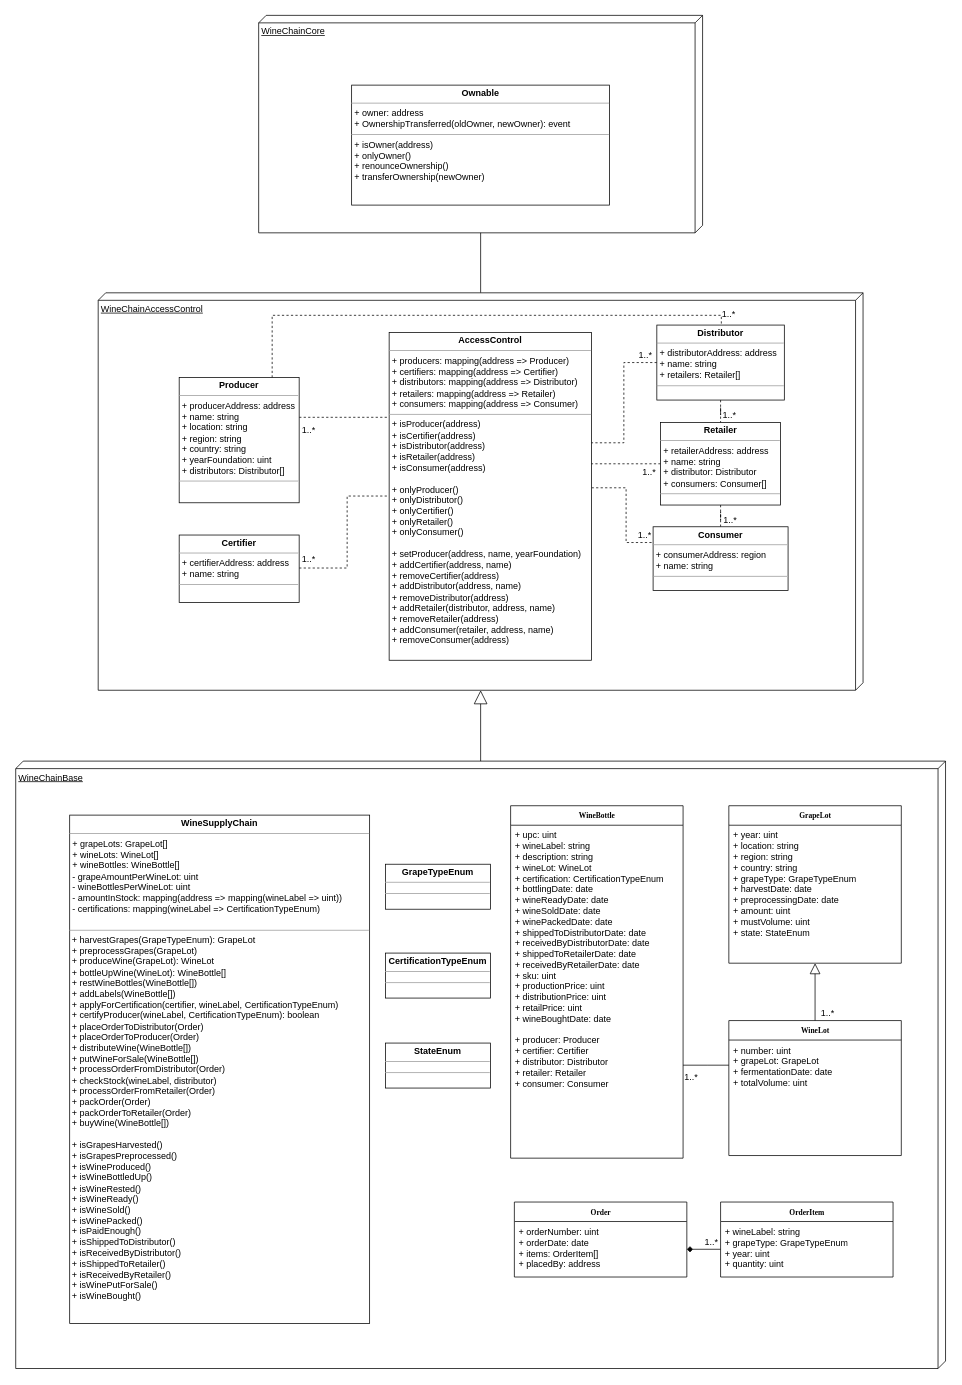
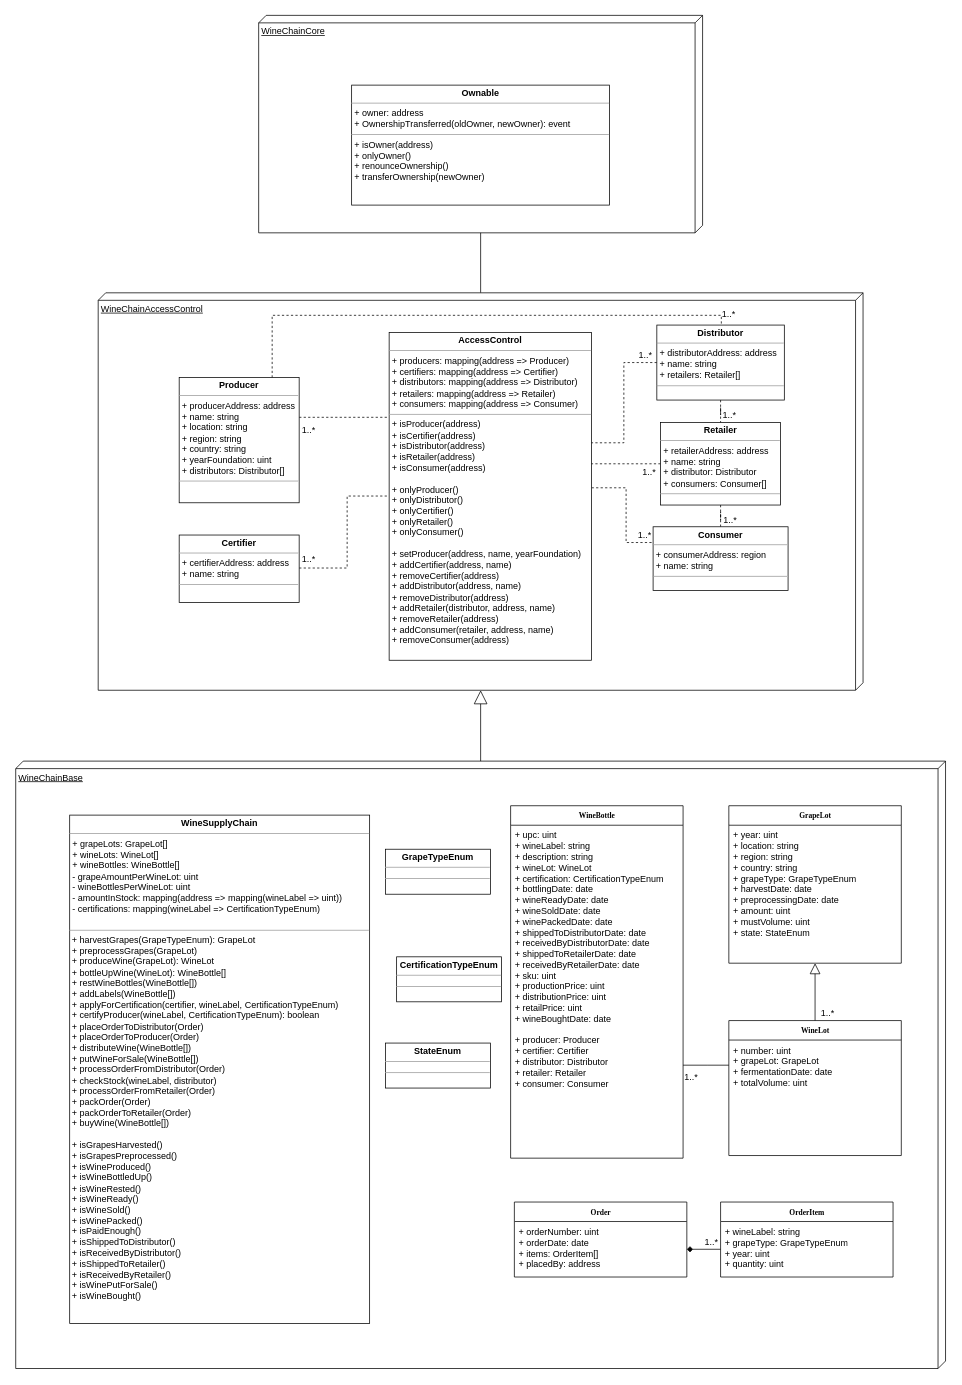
node "GrapeTypeEnum": moved (438, 887) -> (438, 872)
node "CertificationTypeEnum": moved (438, 976) -> (449, 980)
